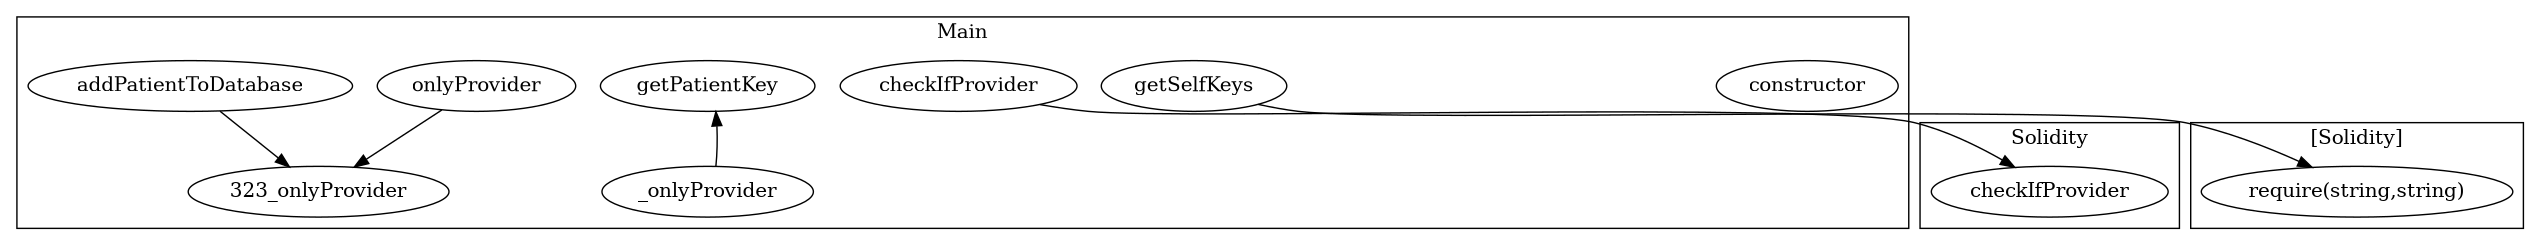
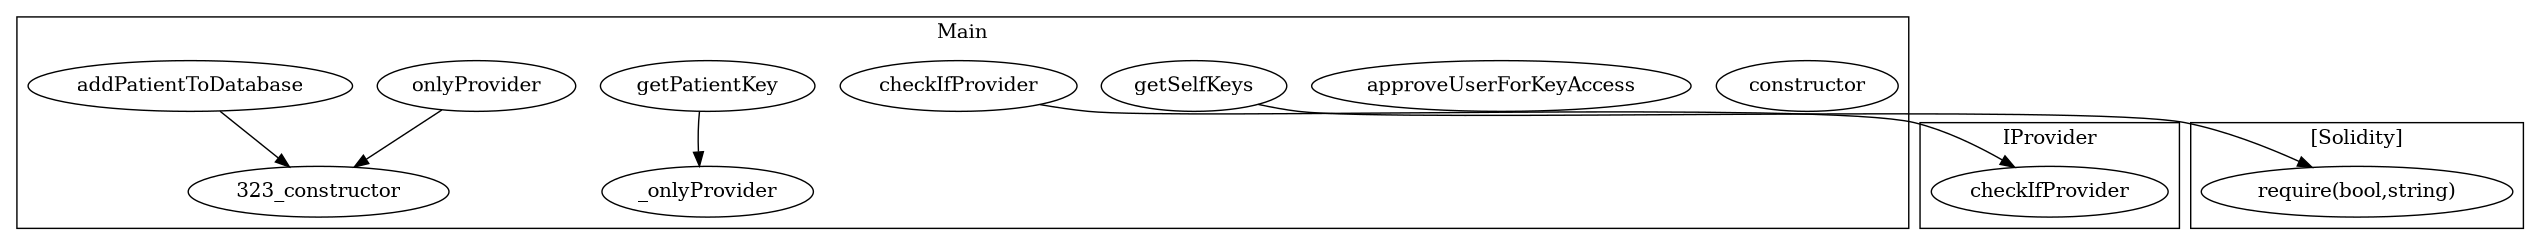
node "approveUserForKeyAccess": added
cluster "Solidity": label "Solidity" -> "IProvider"
edge "_onlyProvider" -> "getPatientKey": reversed
node "323_onlyProvider": label "323_onlyProvider" -> "323_constructor"
node "require(string,string)": label "require(string,string)" -> "require(bool,string)"
